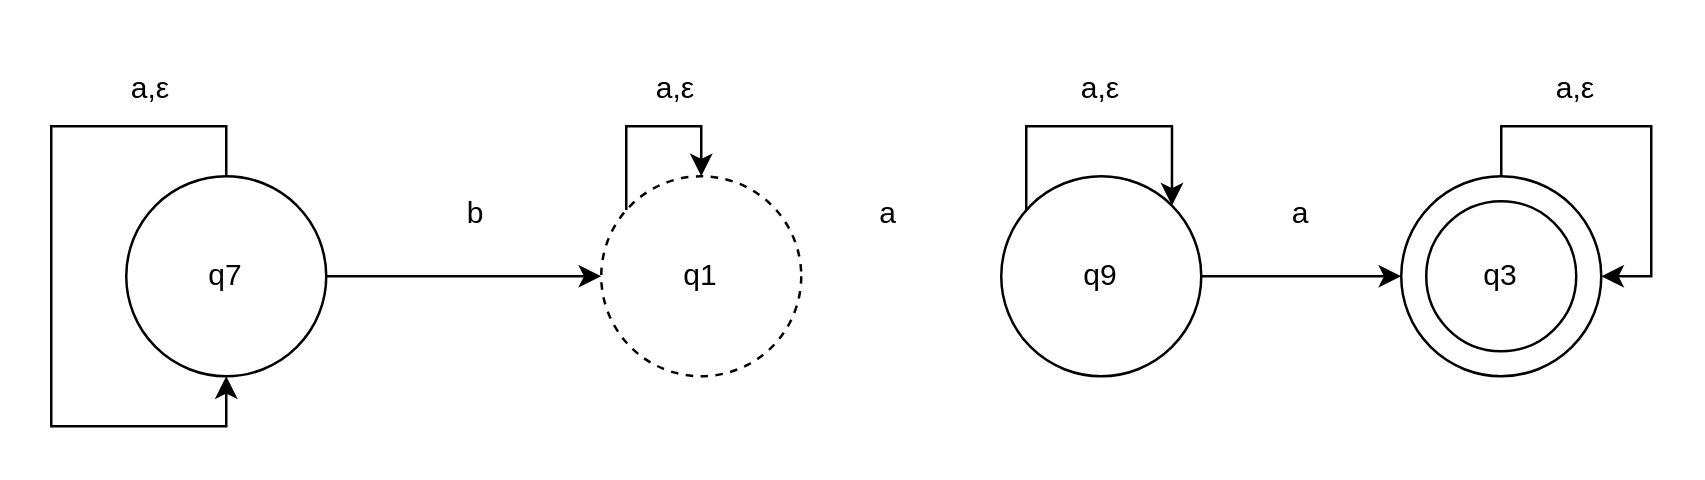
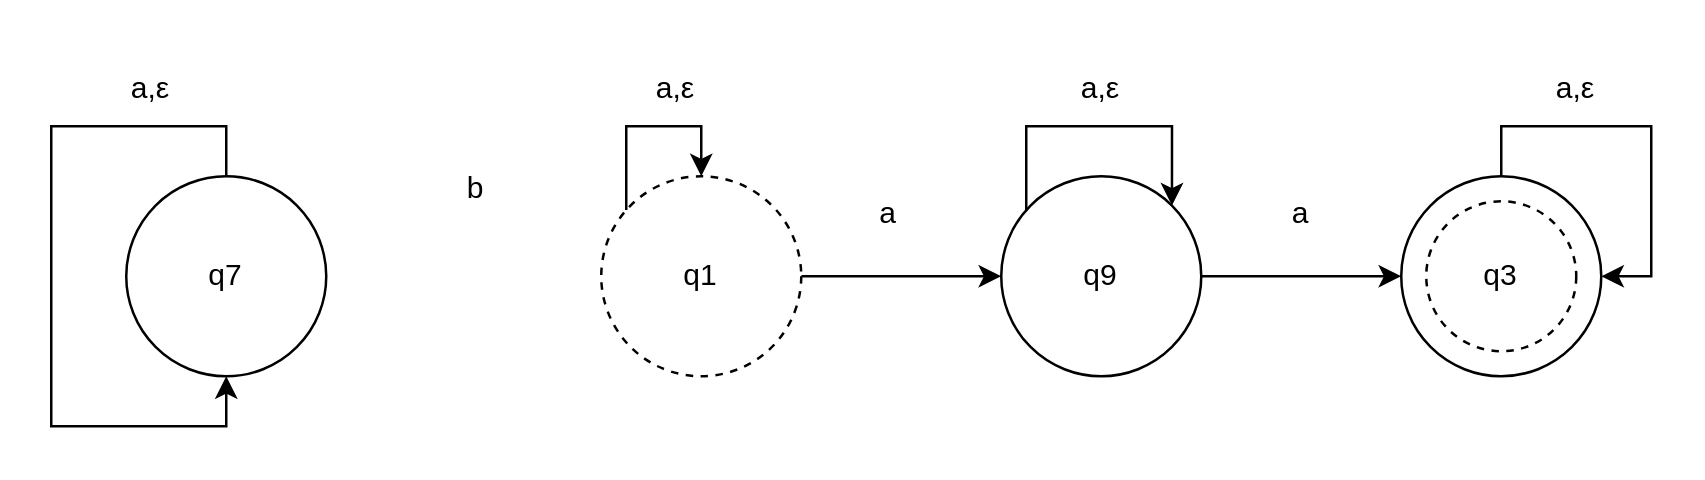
node "b": moved (476, 214) -> (476, 189)
edge "q7" -> "q1": removed
edge "q1" -> "q9": added
node "q3": style solid -> dashed
